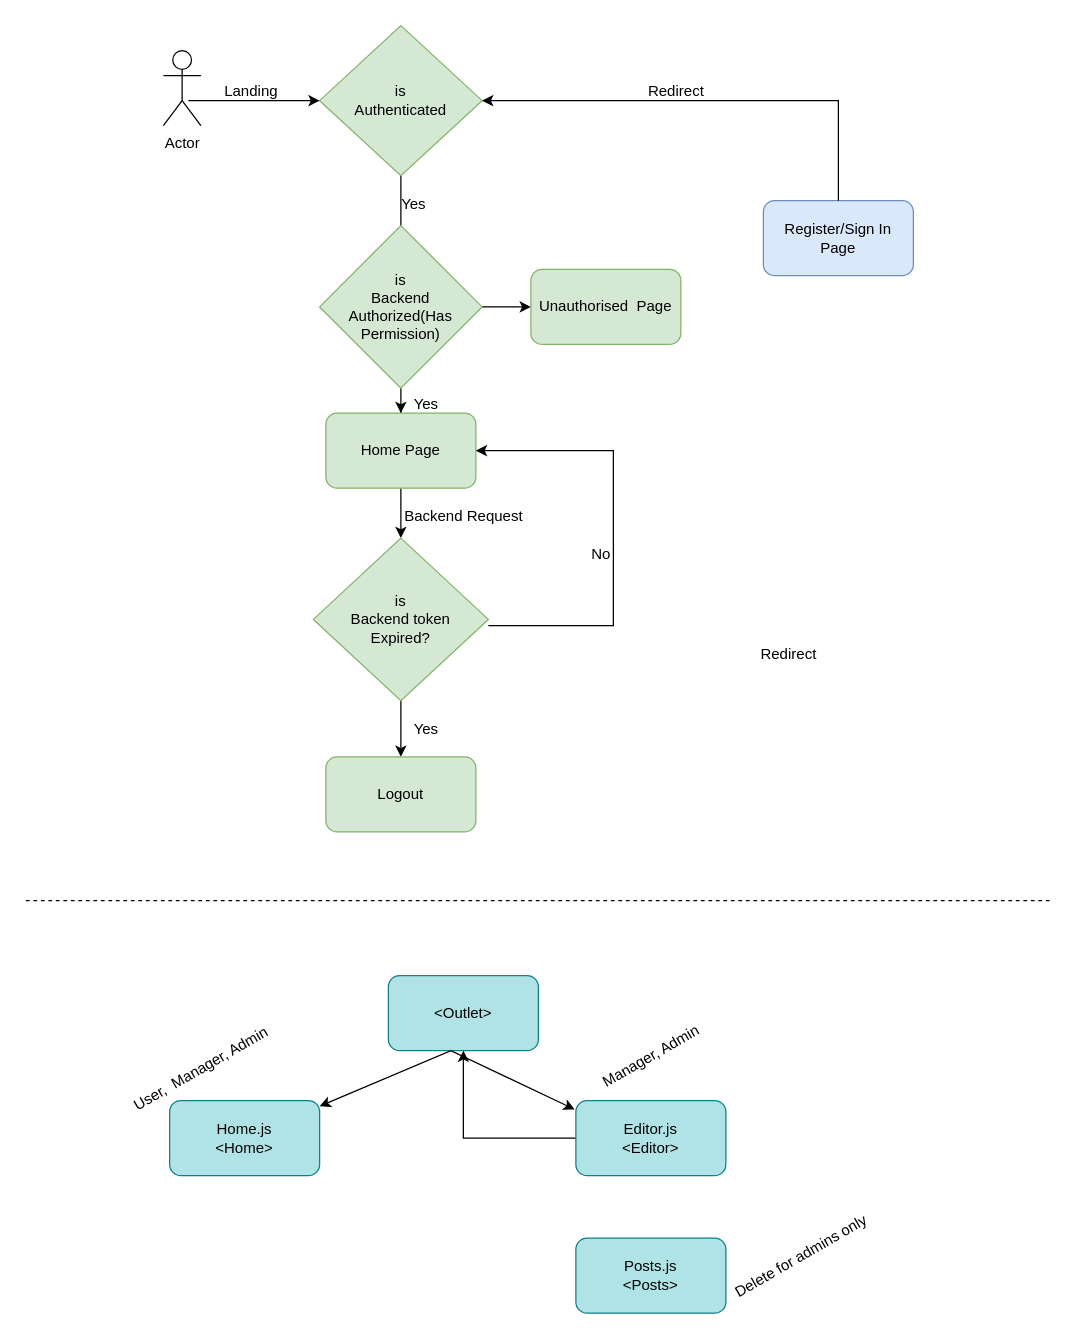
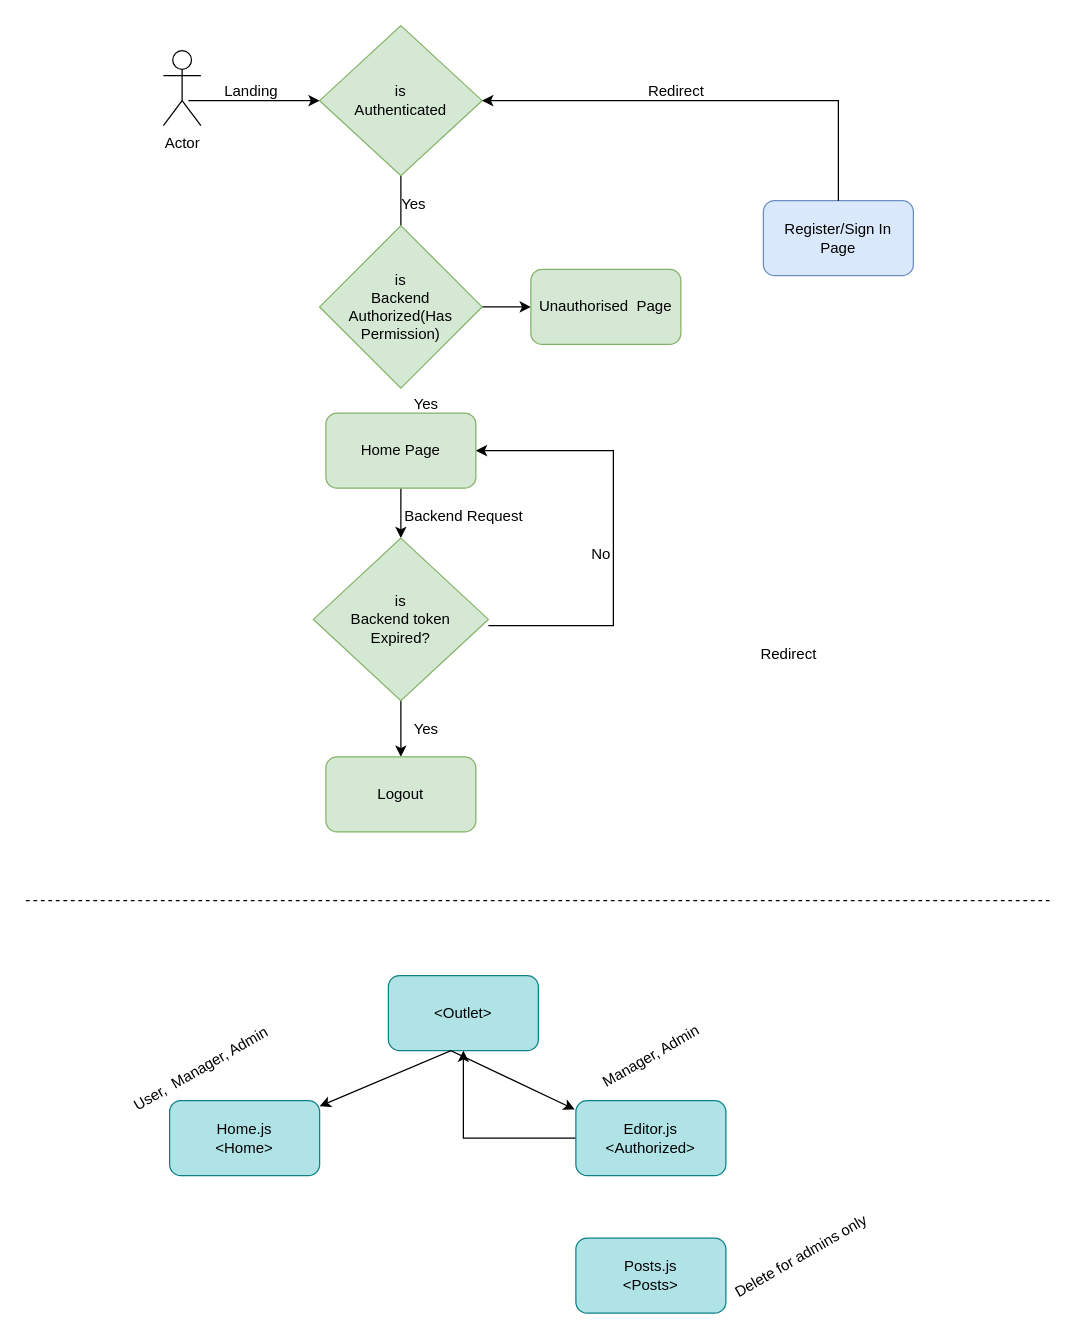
edge "is Backend Authorized(Has Permission)" -> "Home Page": removed
node "Editor.js <Editor>": label "Editor.js <Editor>" -> "Editor.js <Authorized>"
